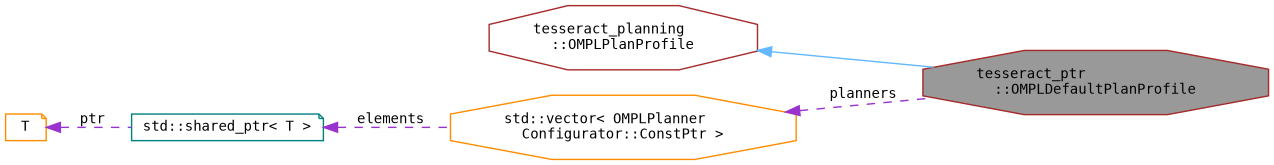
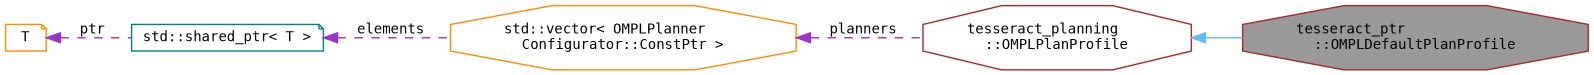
edge "tesseract_ptr ::OMPLDefaultPlanProfile" -> "std::vector< OMPLPlanner Configurator::ConstPtr >": now "tesseract_planning ::OMPLPlanProfile" -> "std::vector< OMPLPlanner Configurator::ConstPtr >"
